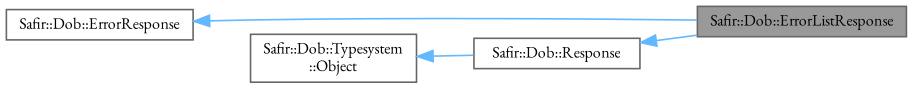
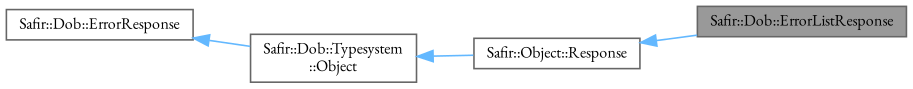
edge "Safir::Dob::ErrorListResponse" -> "Safir::Dob::ErrorResponse": now "Safir::Dob::Typesystem ::Object" -> "Safir::Dob::ErrorResponse"
node "Safir::Dob::Response": label "Safir::Dob::Response" -> "Safir::Object::Response"
